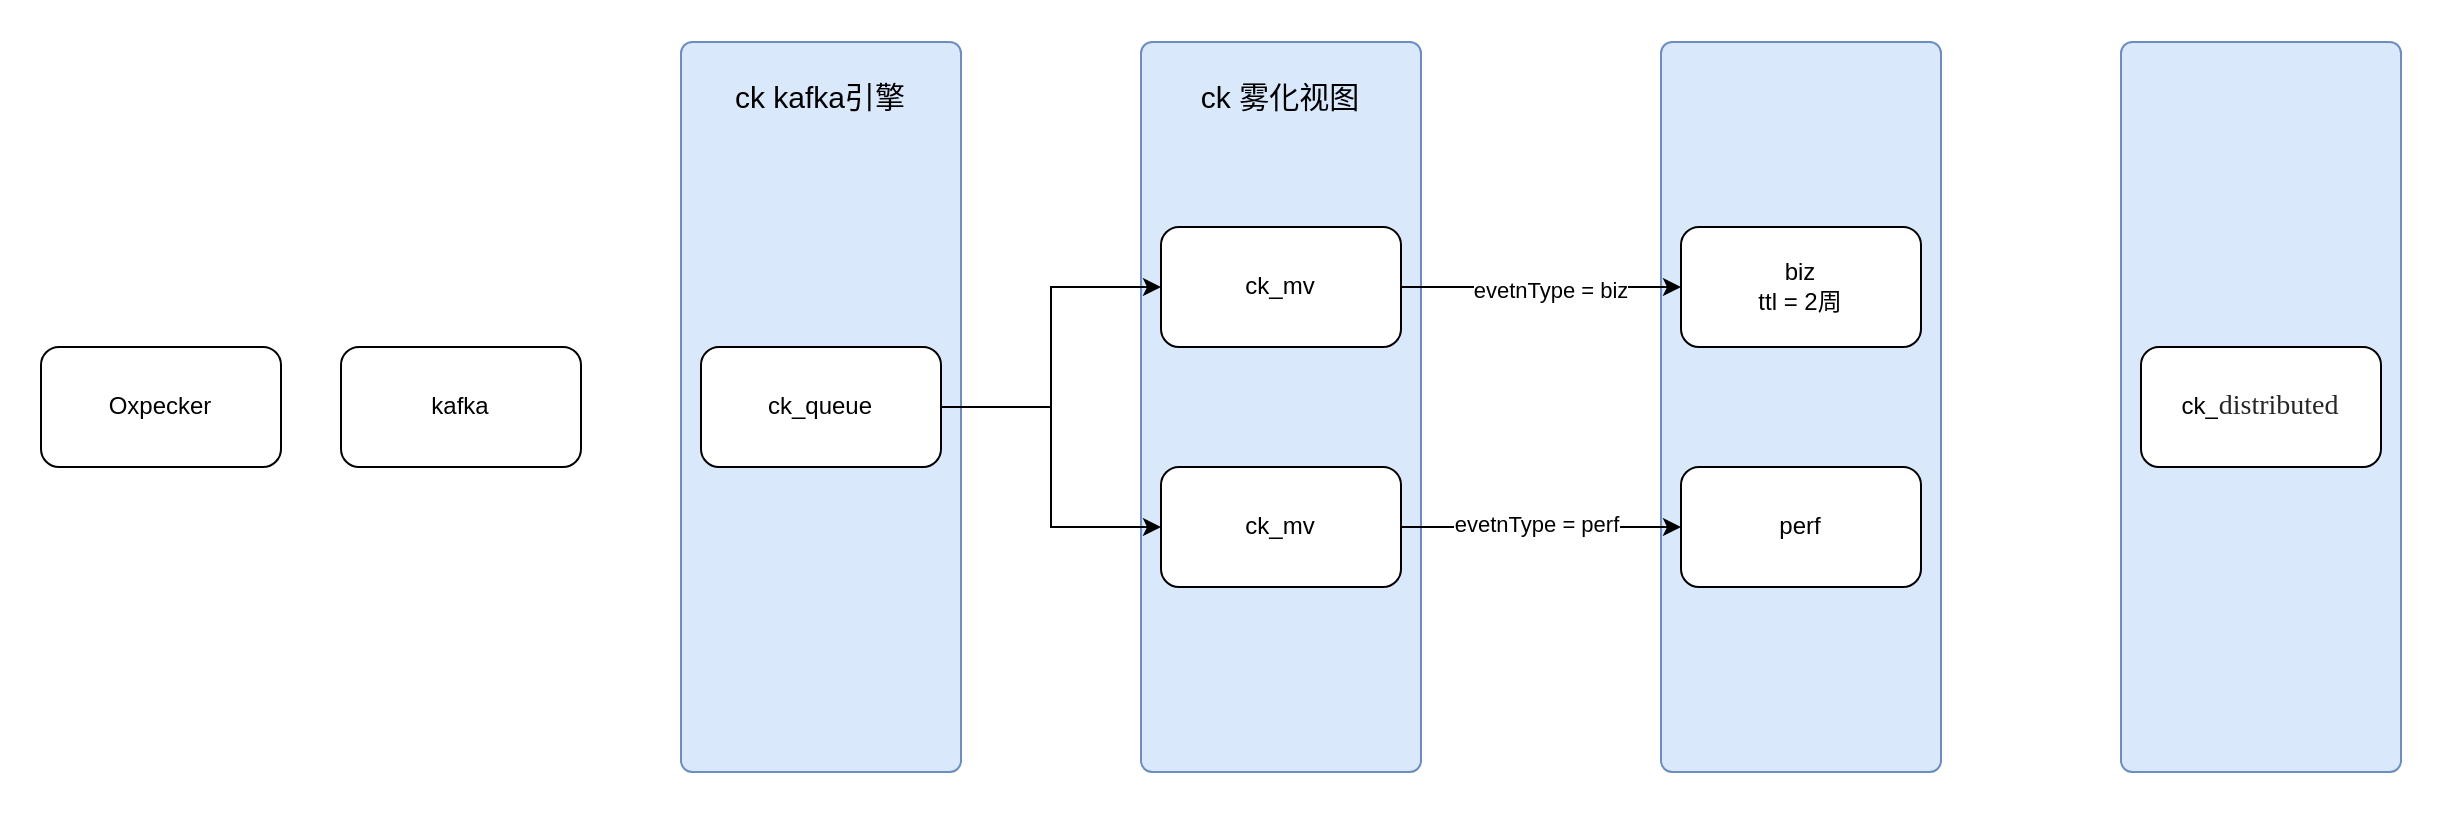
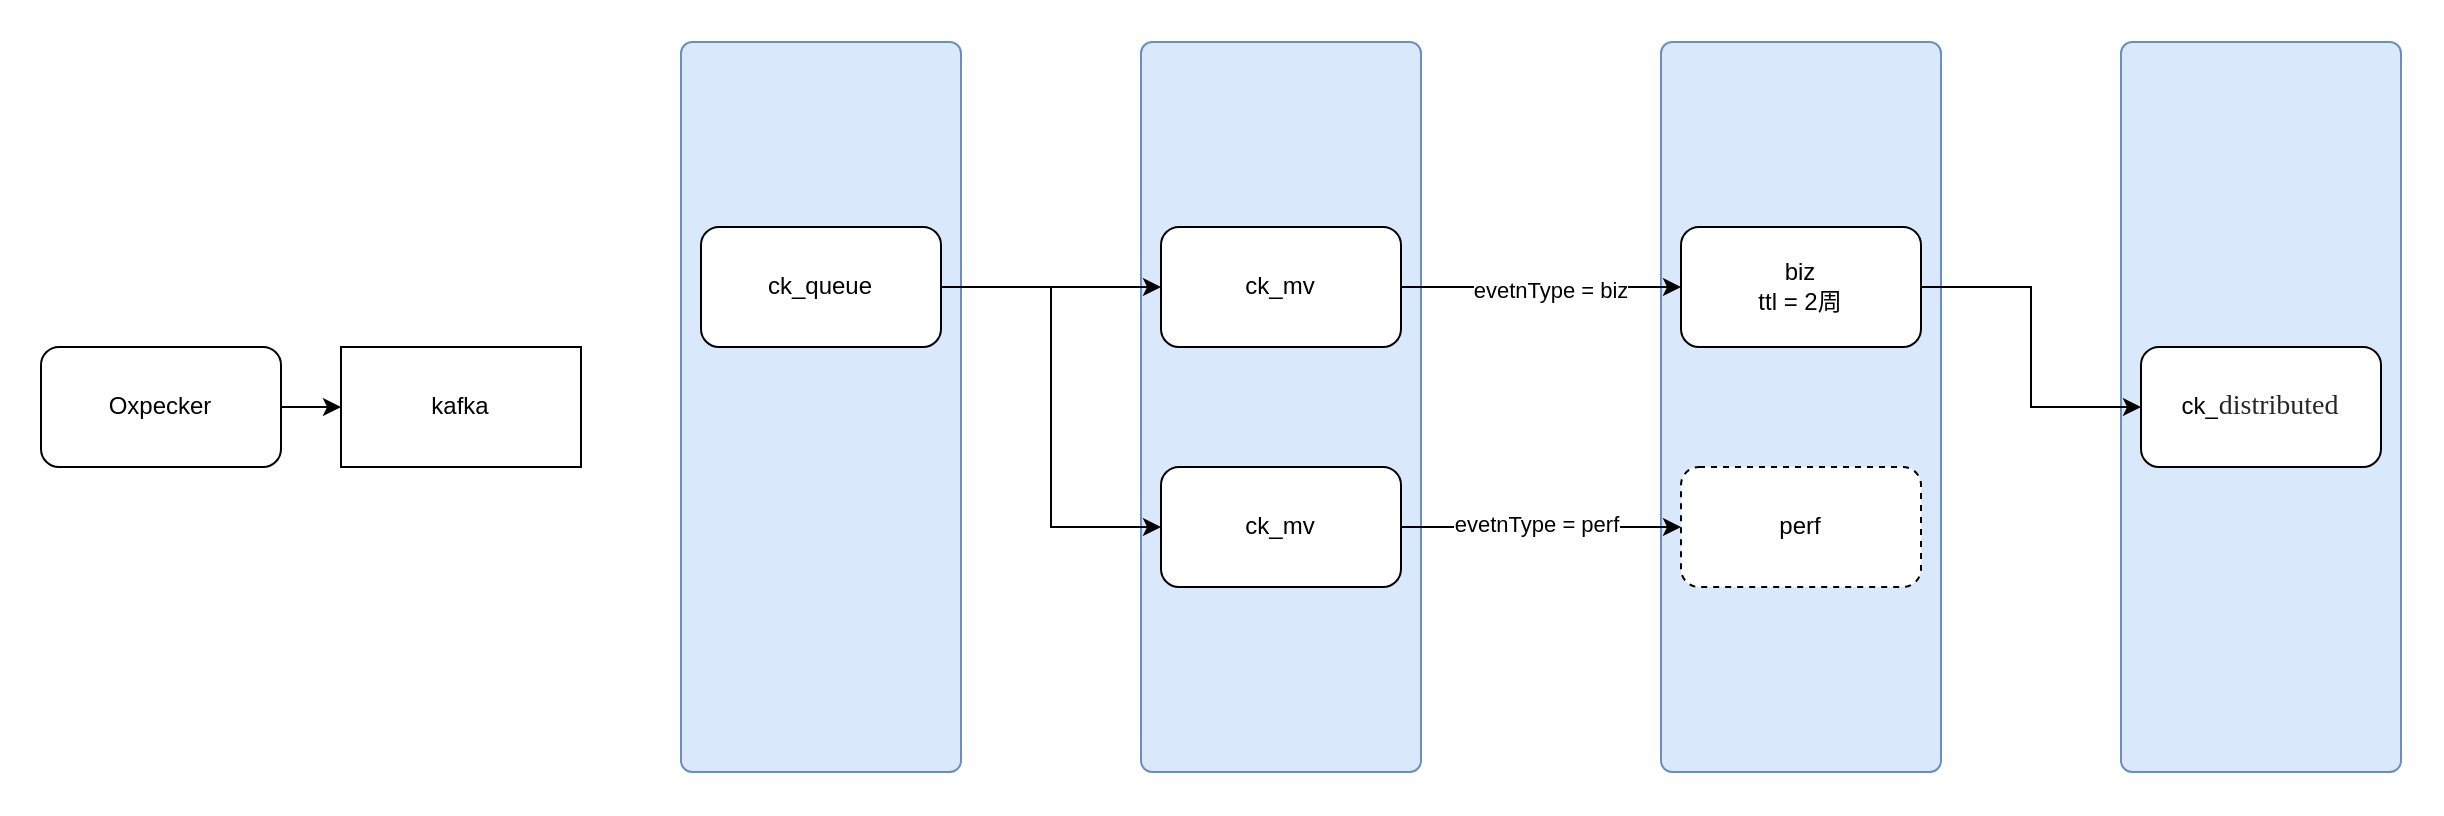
node "ck kafka引擎": removed
node "ck 雾化视图": removed
edge "biz ttl = 2周" -> "ck_distributed": added
edge "Oxpecker" -> "kafka": added
node "kafka": shape rounded rectangle -> rectangle
node "ck_queue": moved (821, 407) -> (821, 287)
node "perf": style solid -> dashed
